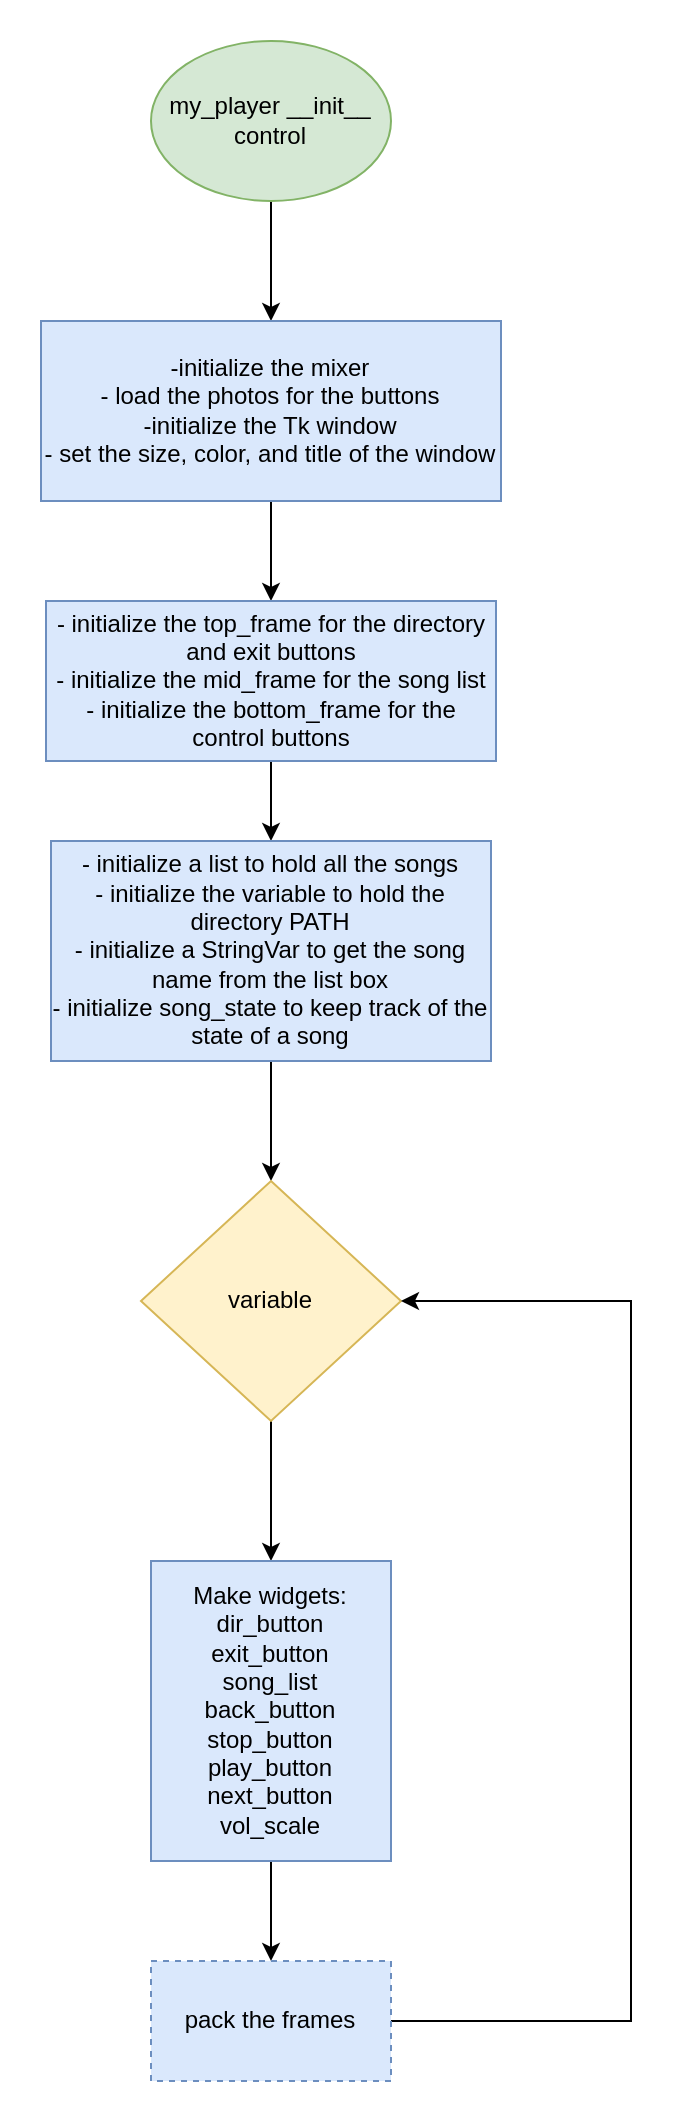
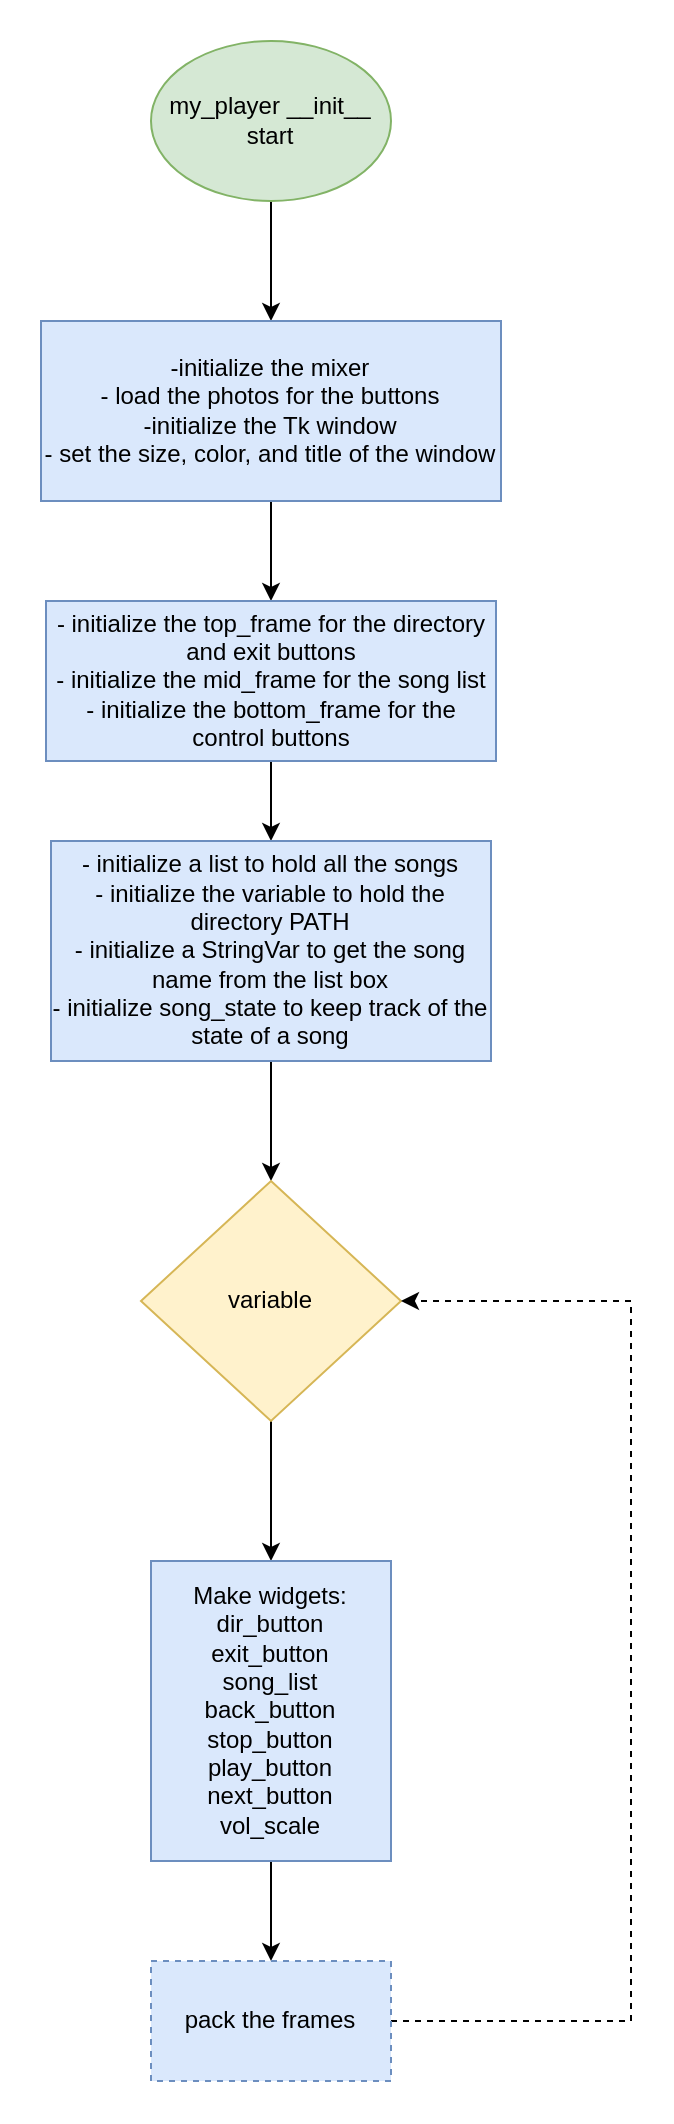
node "my_player __init__ control": label "my_player __init__ control" -> "my_player __init__ start"
edge "pack the frames" -> "variable": style solid -> dashed
